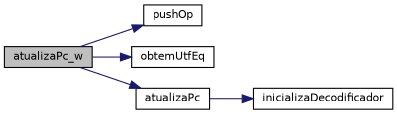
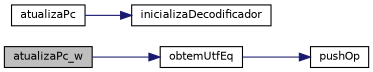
edge "atualizaPc_w" -> "pushOp": now "obtemUtfEq" -> "pushOp"
edge "atualizaPc_w" -> "atualizaPc": removed
